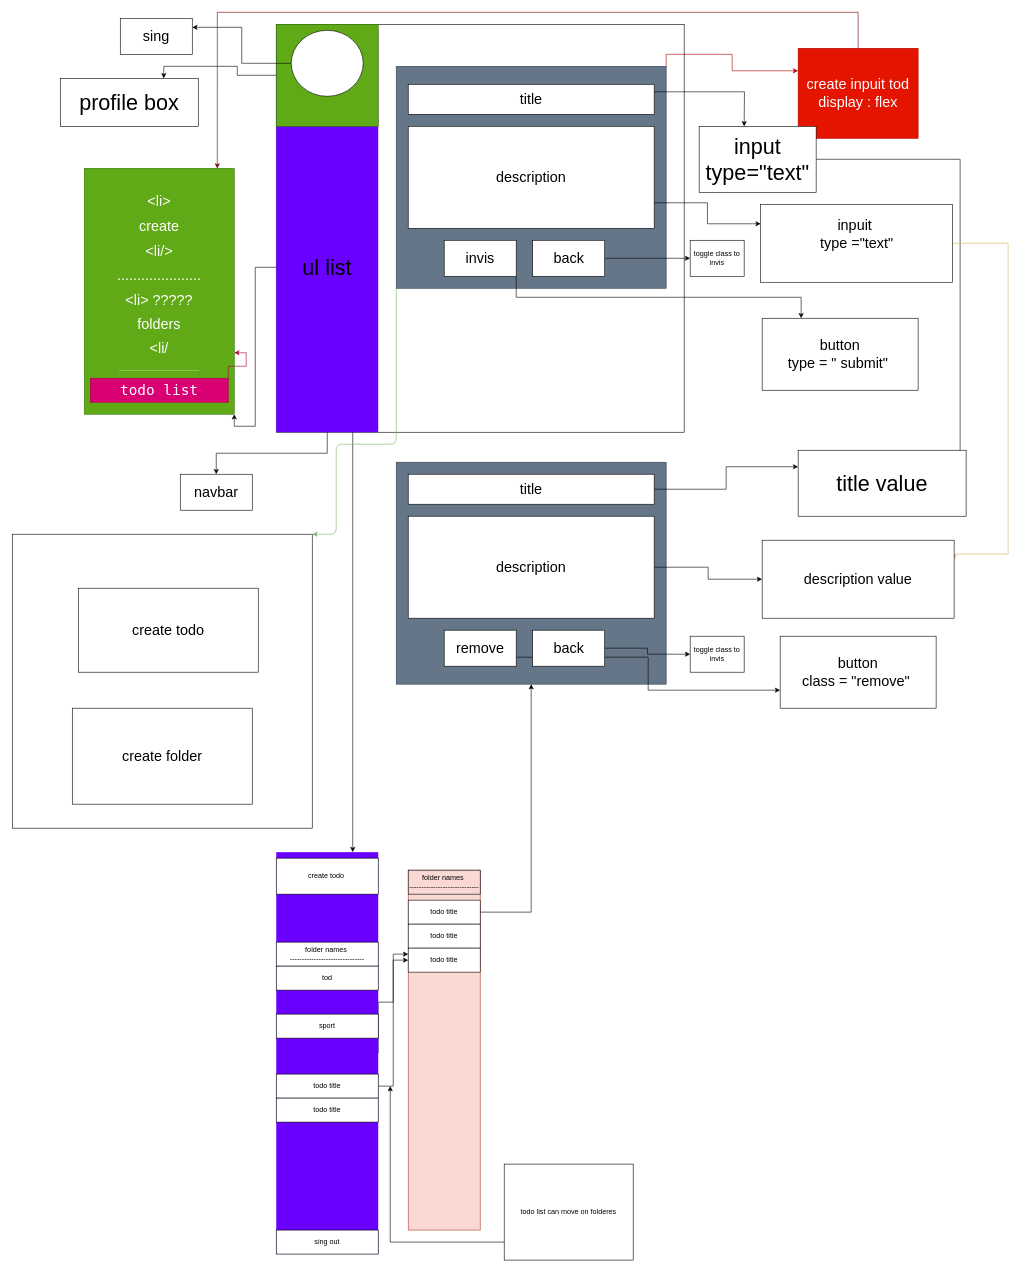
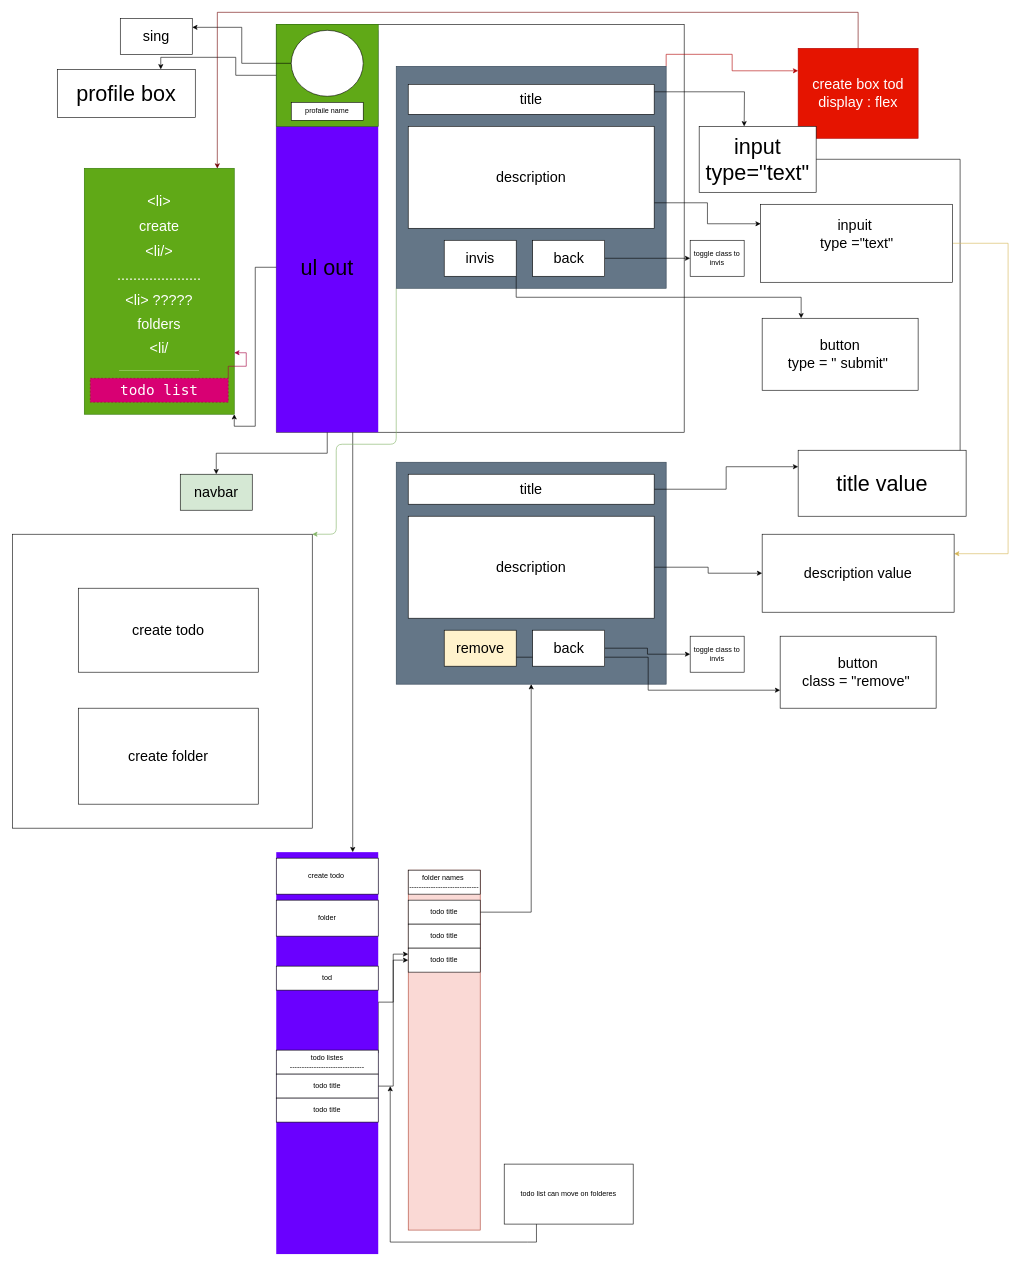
node "create inpuit tod display : flex": label "create inpuit tod display : flex" -> "create box tod display : flex"
node "profile box": moved (129, 102) -> (126, 93)
node "profaile name": added
node "ul list": label "ul list" -> "ul out"
node "todo list": style solid -> dashed
node "navbar": fillcolor #ffffff -> #d5e8d4
node "description value": moved (858, 579) -> (858, 573)
node "remove": fillcolor #ffffff -> #fff2cc
node "create folder": moved (162, 756) -> (168, 756)
node "folder names -----------------------------": fillcolor #fad9d5 -> #ffffff
node "folder": added
node "folder names -------------------------------": removed
node "sport": removed
node "todo listes -------------------------------": added
node "todo list can move on folderes": size 129x96 -> 129x60
node "sing out": removed
